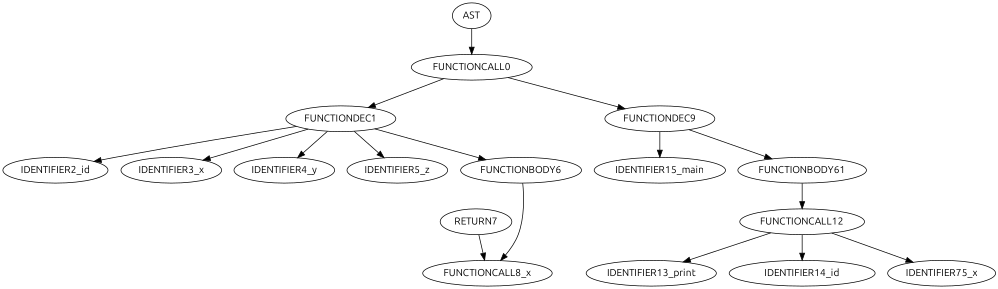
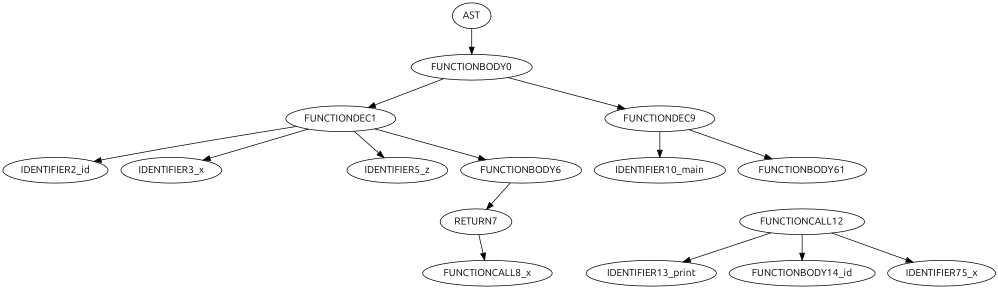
node "FUNCTIONCALL0": label "FUNCTIONCALL0" -> "FUNCTIONBODY0"
node "IDENTIFIER4_y": removed
node "IDENTIFIER15_main": label "IDENTIFIER15_main" -> "IDENTIFIER10_main"
edge "FUNCTIONBODY61" -> "FUNCTIONCALL12": removed
edge "FUNCTIONBODY6" -> "FUNCTIONCALL8_x": now "FUNCTIONBODY6" -> "RETURN7"
node "IDENTIFIER14_id": label "IDENTIFIER14_id" -> "FUNCTIONBODY14_id"
